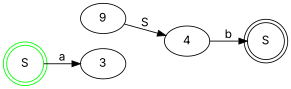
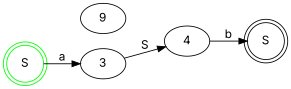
edge "9" -> "4": now "3" -> "4"
